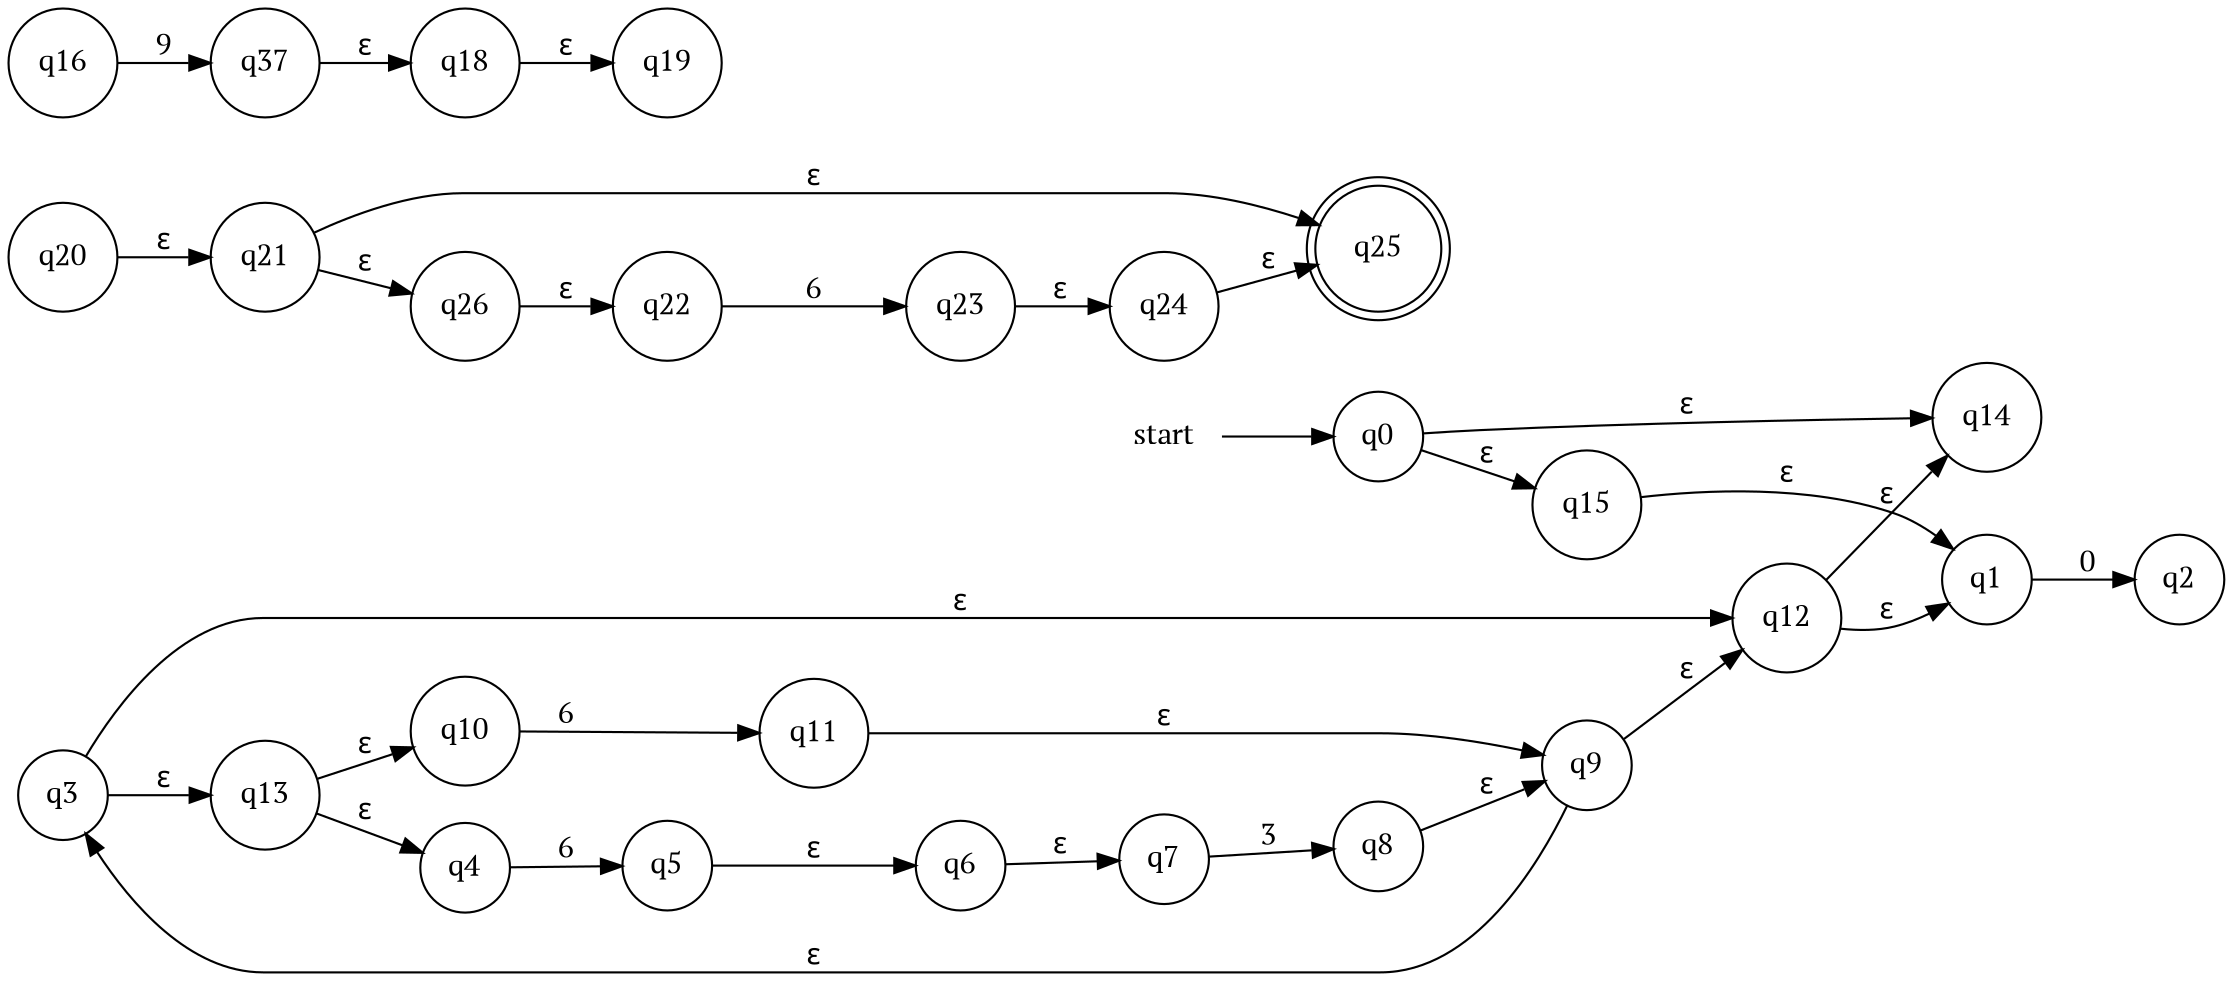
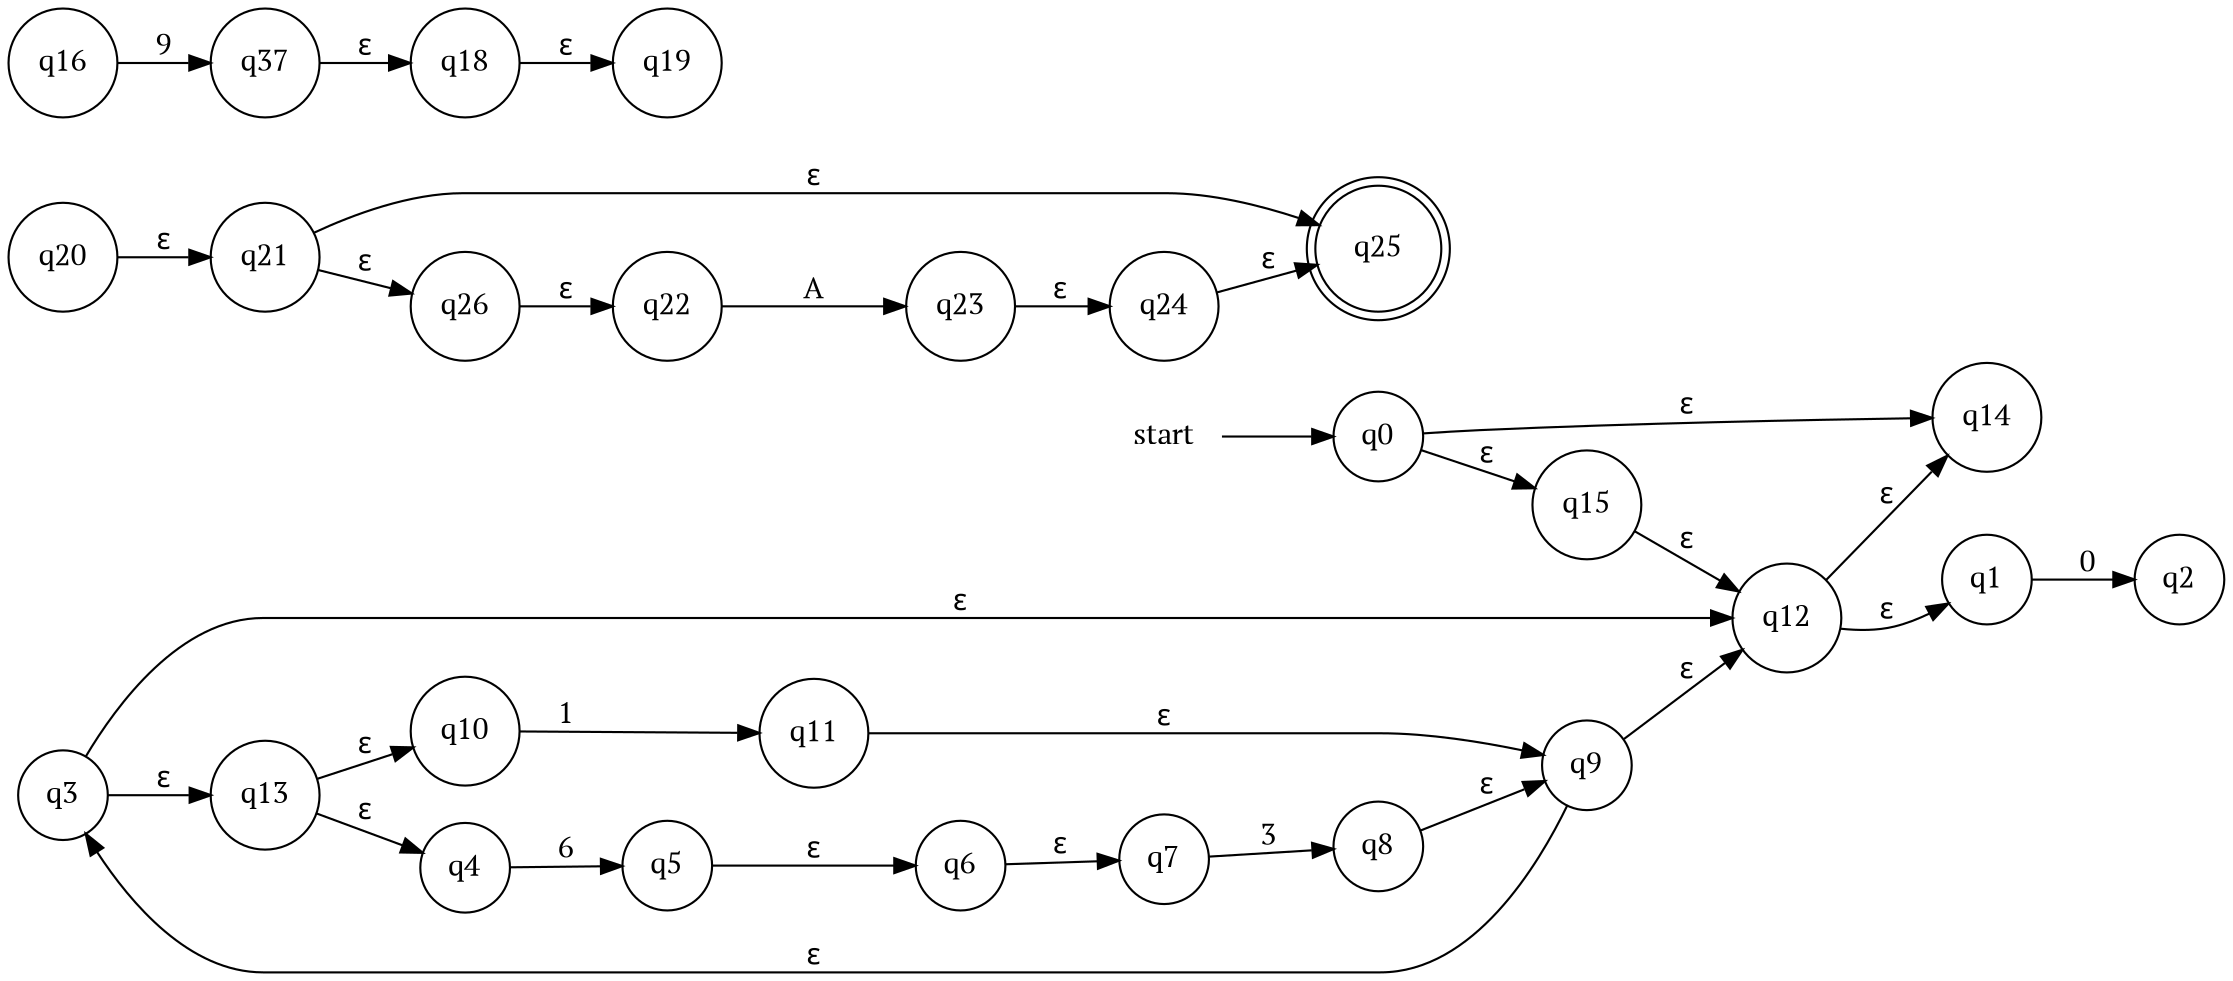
edge "q22" -> "q23": label "6" -> "A"
edge "q15" -> "q1": now "q15" -> "q12"
edge "q10" -> "q11": label "6" -> "1"
